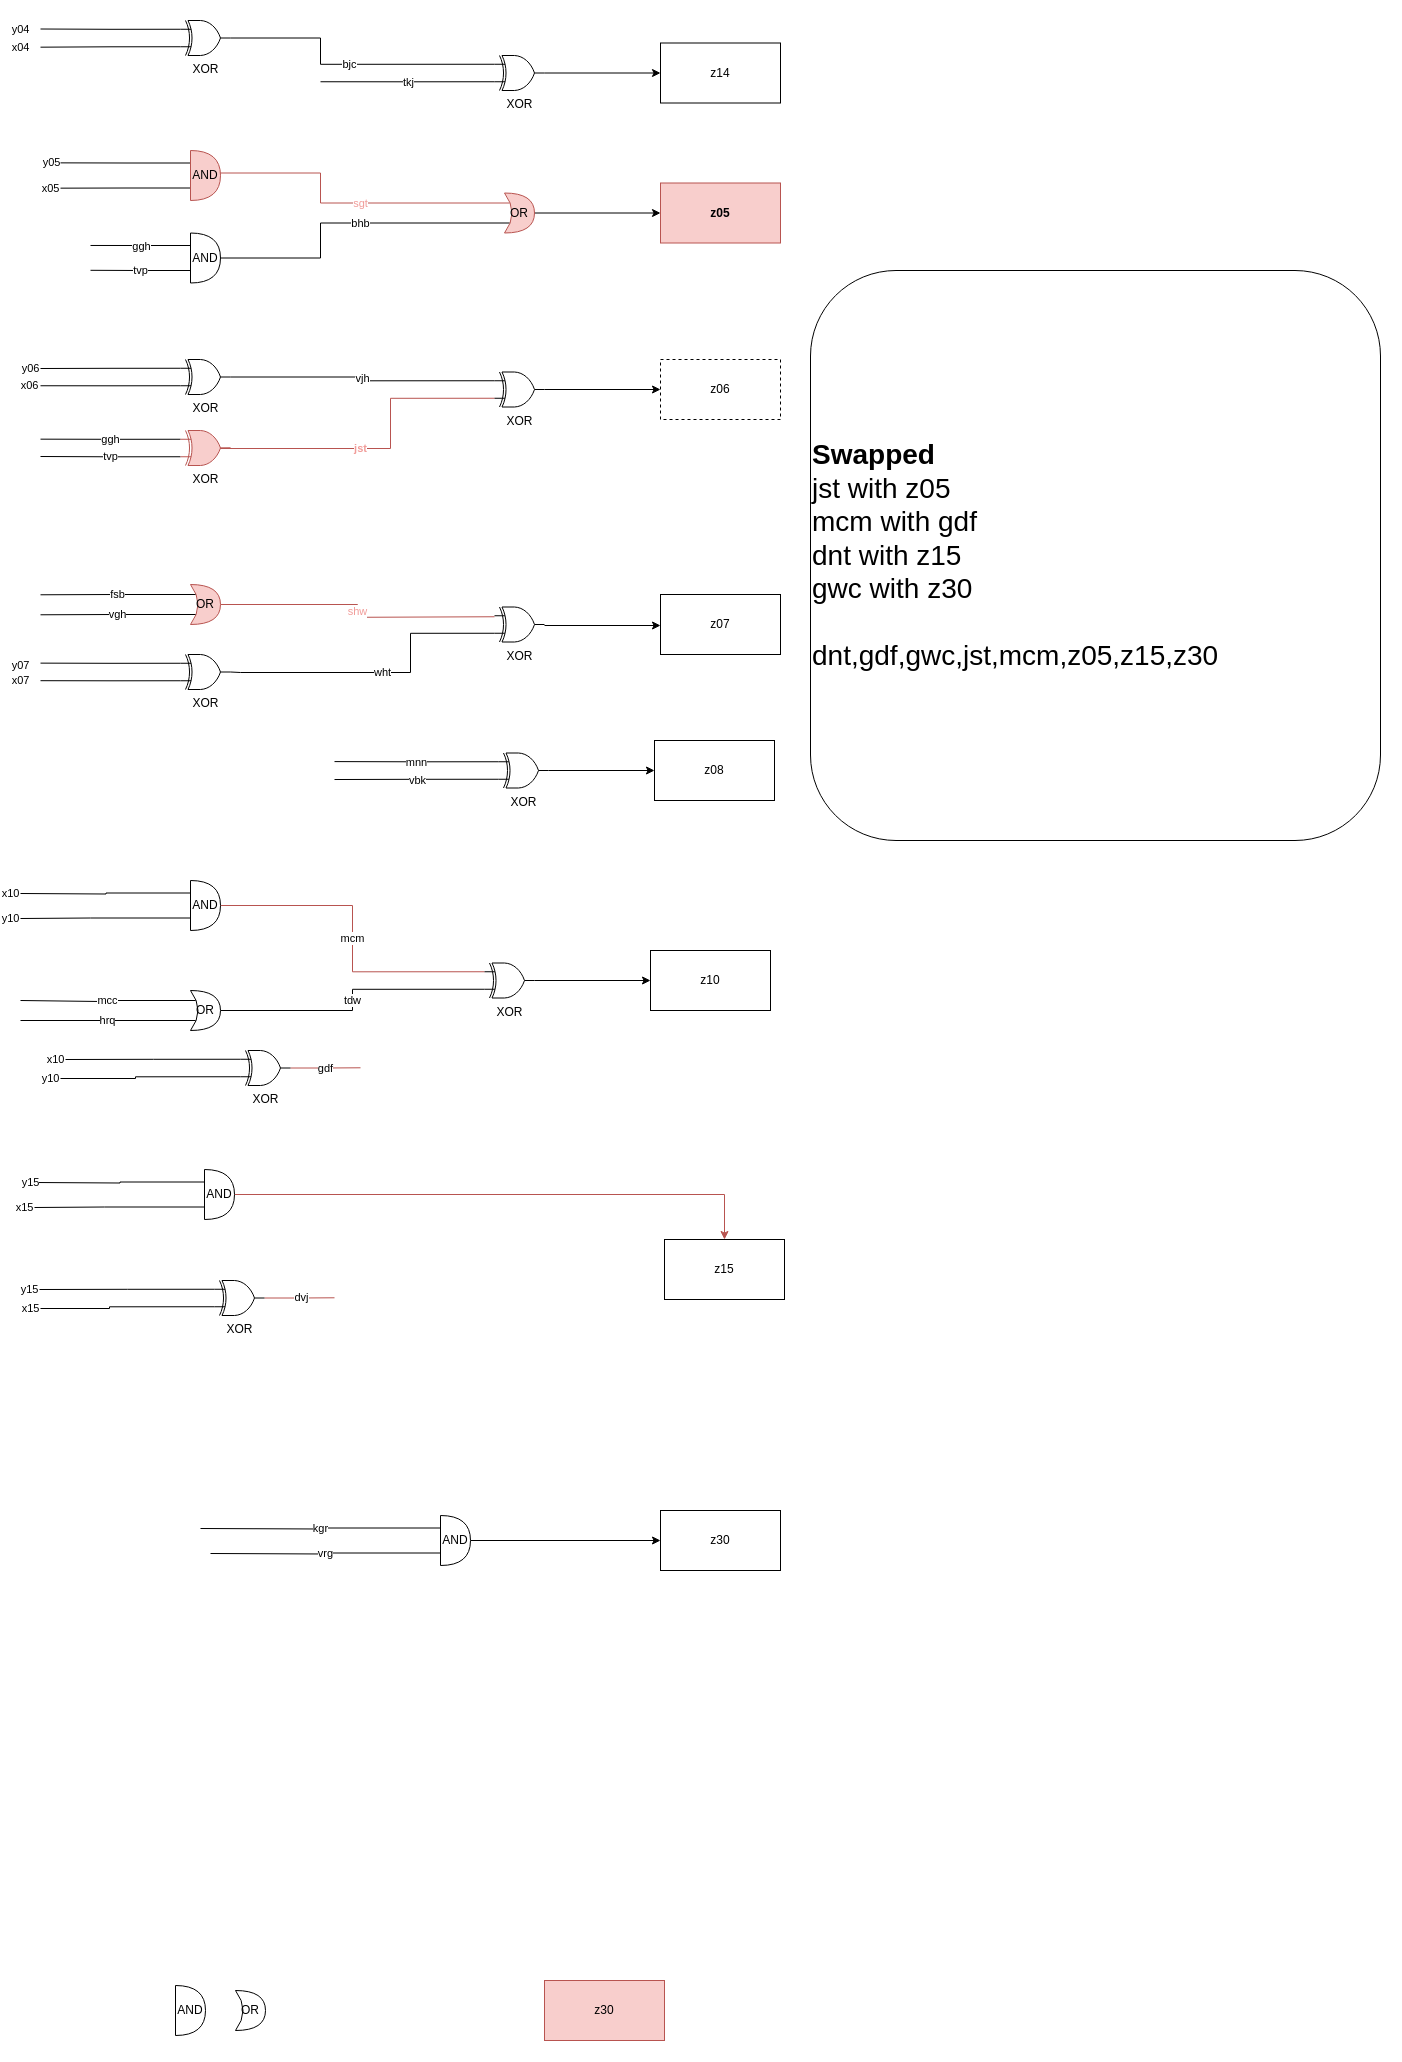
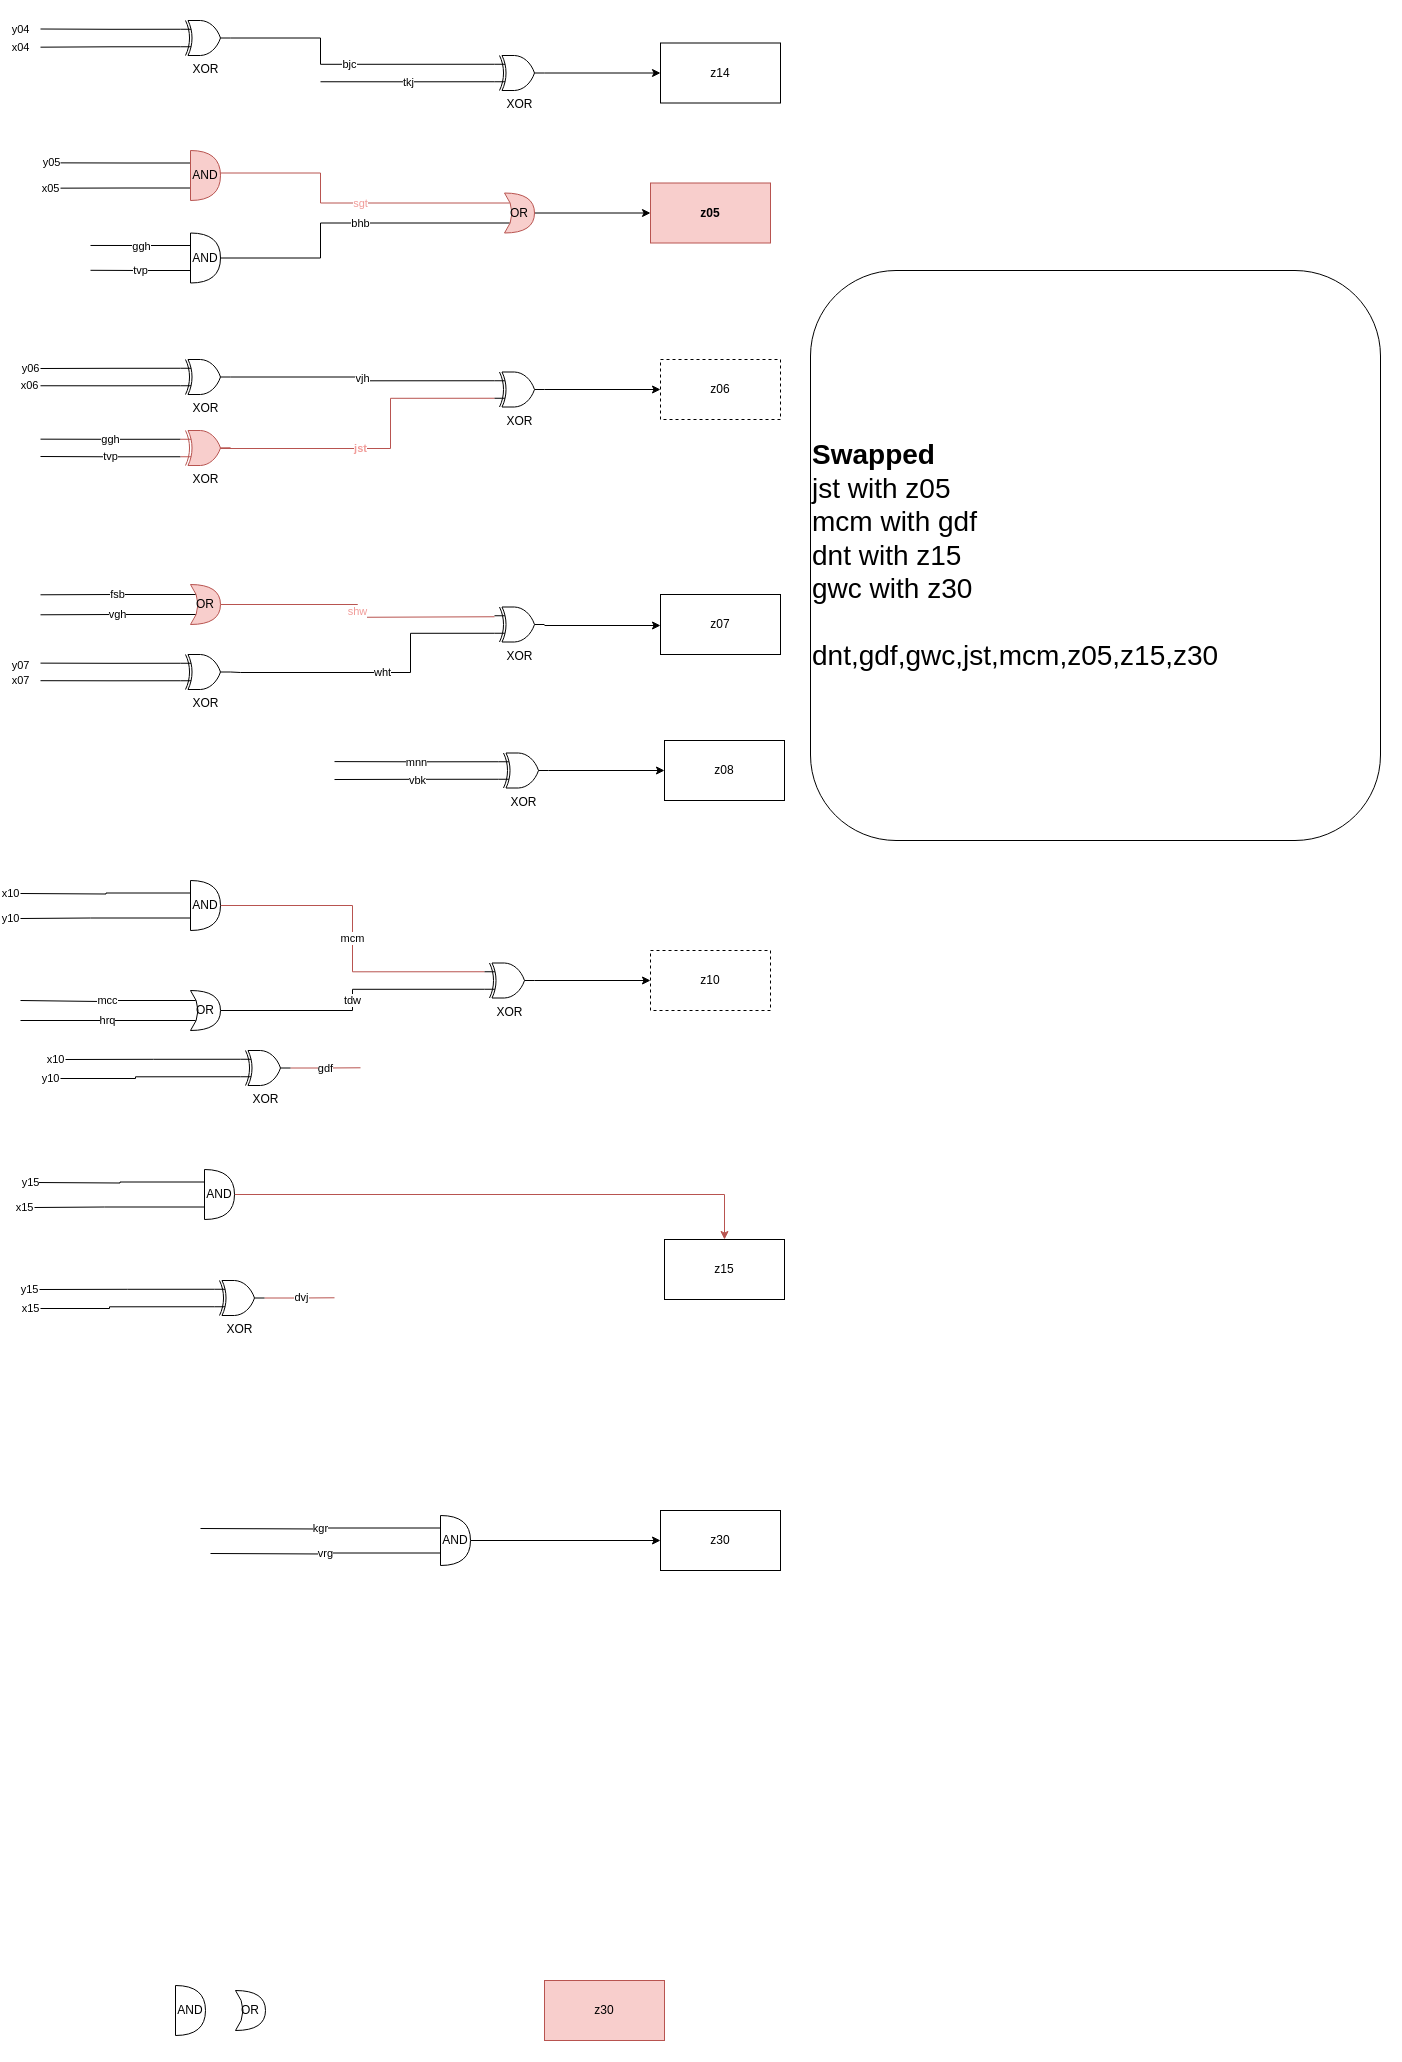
node "z05": moved (721, 213) -> (711, 213)
node "z08": moved (715, 771) -> (725, 771)
node "z10": style solid -> dashed
